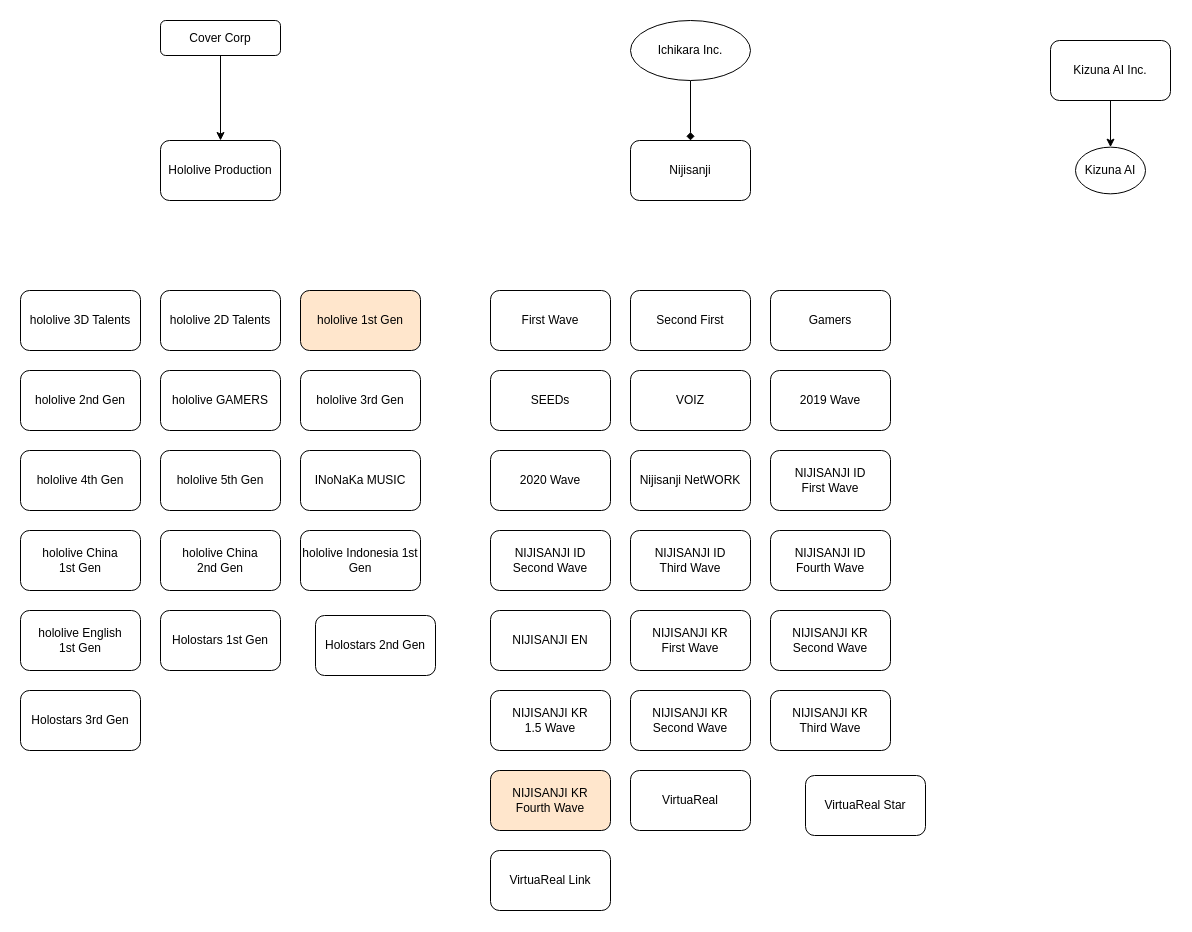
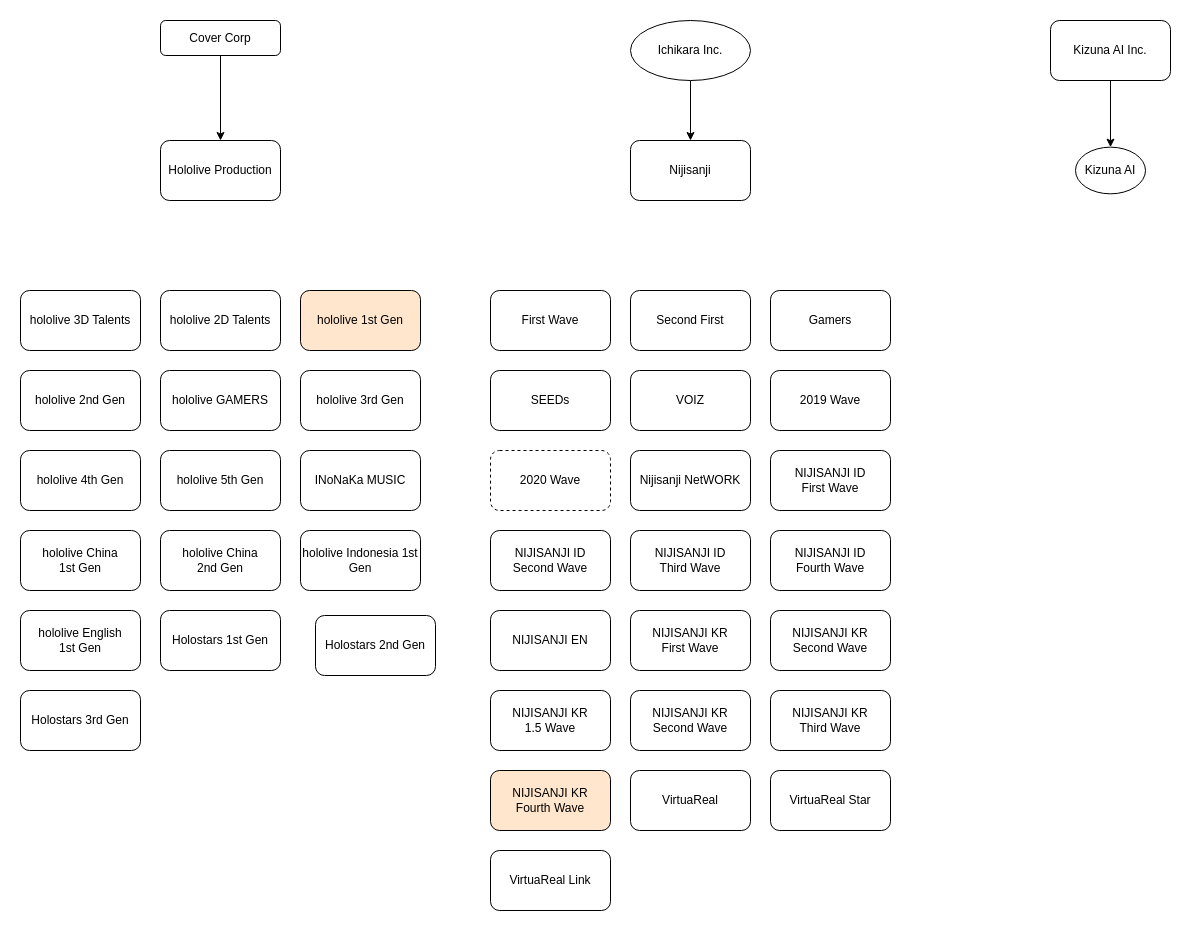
node "Kizuna AI Inc.": moved (1111, 71) -> (1111, 51)
edge "Ichikara Inc." -> "Nijisanji": arrowhead diamond -> classic
node "2020 Wave": style solid -> dashed
node "VirtuaReal Star": moved (866, 806) -> (831, 801)
